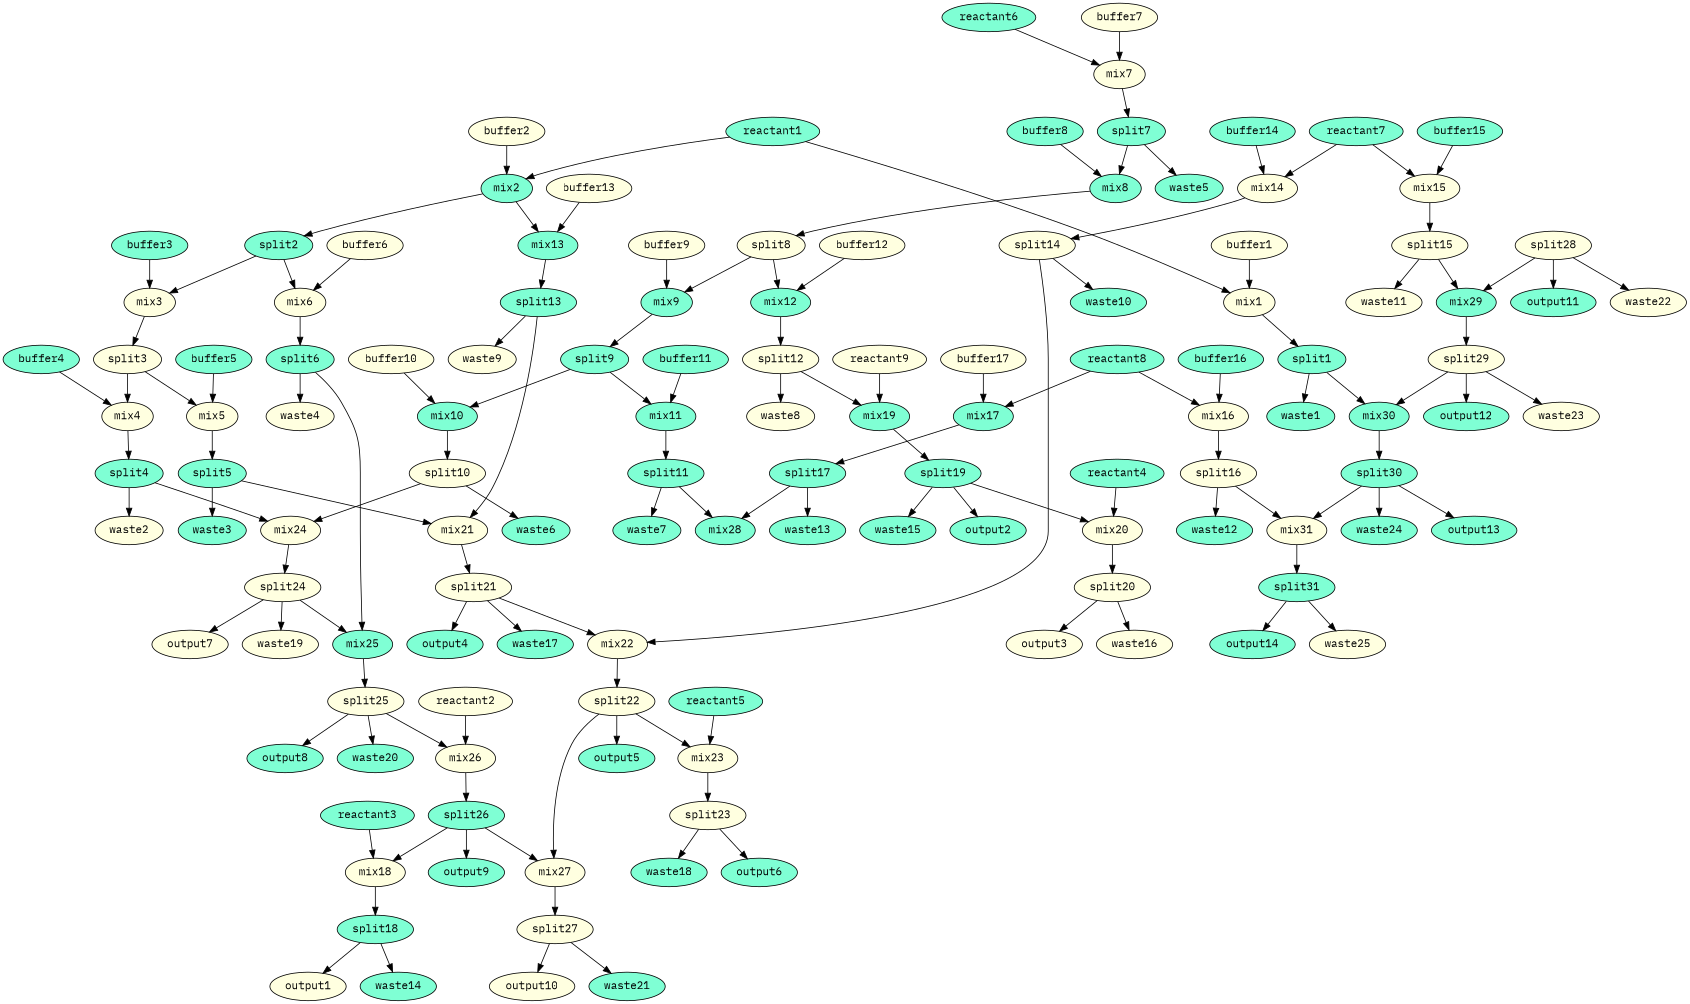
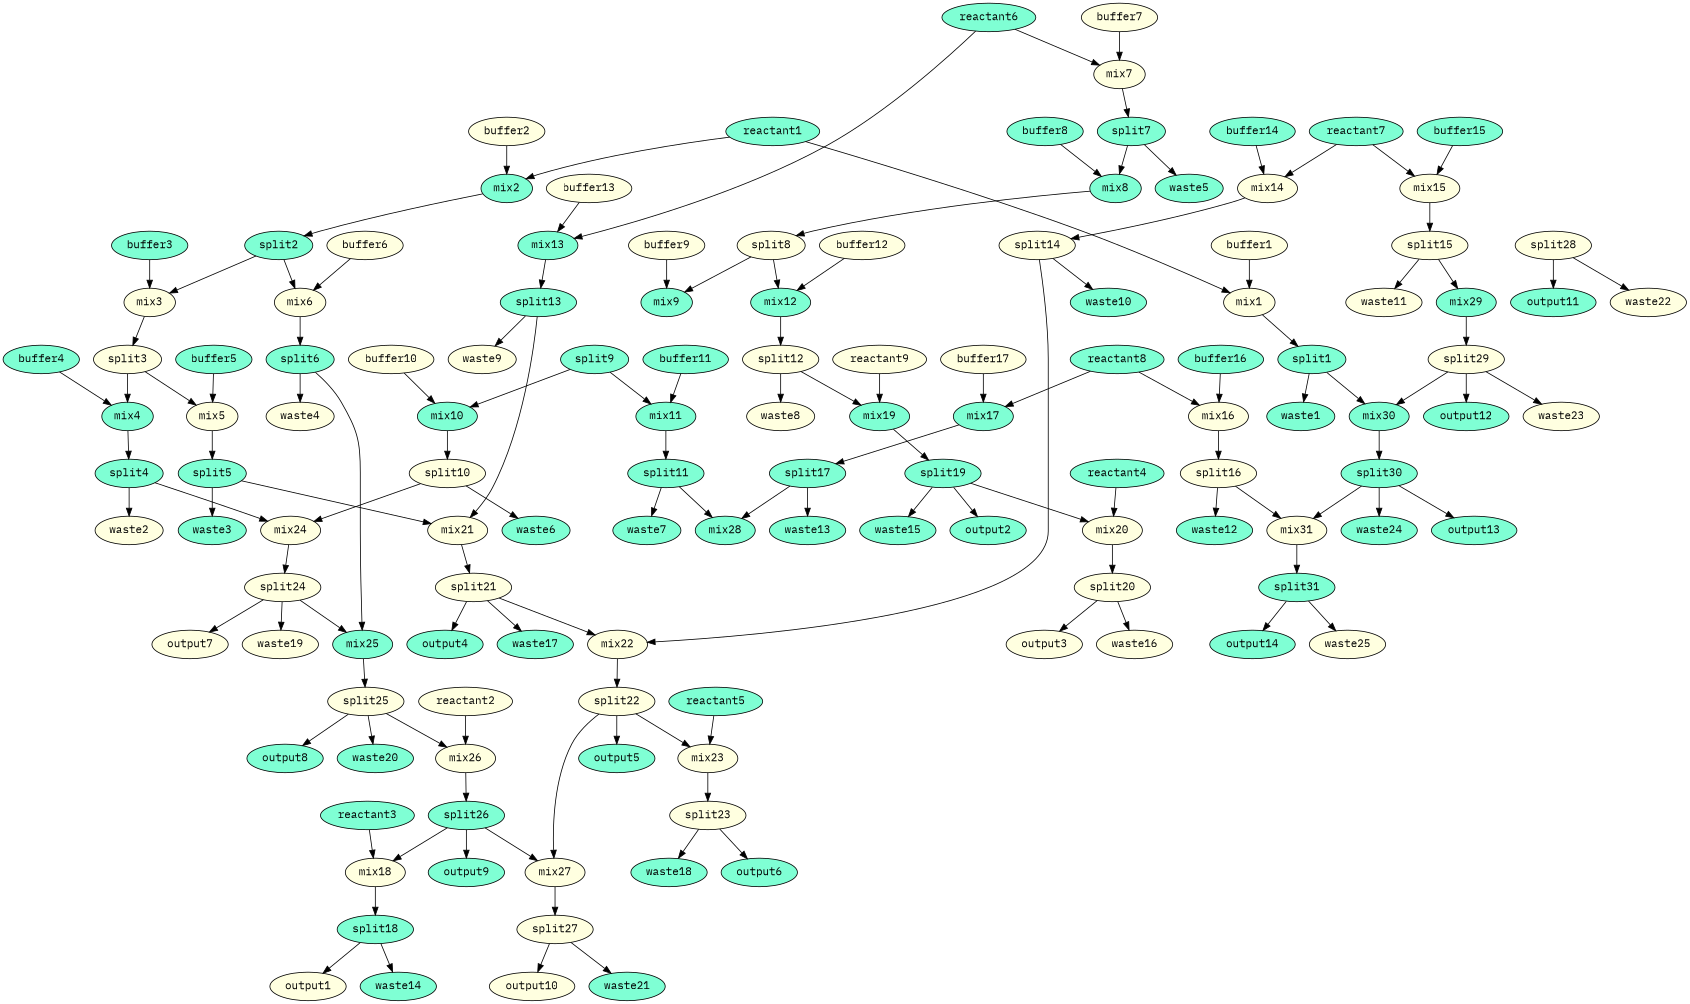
edge "mix2" -> "mix13": now "reactant6" -> "mix13"
edge "split28" -> "mix29": removed
edge "mix9" -> "split9": removed
node "mix4": fillcolor lightyellow -> aquamarine
